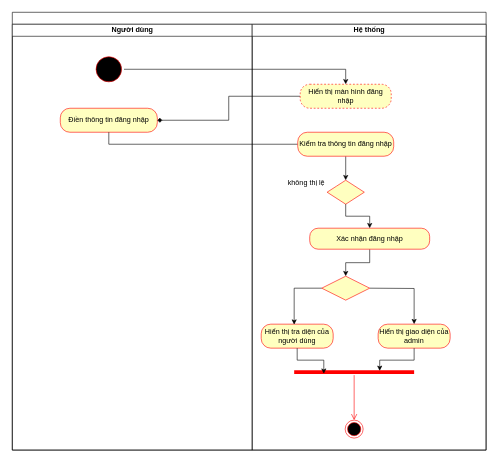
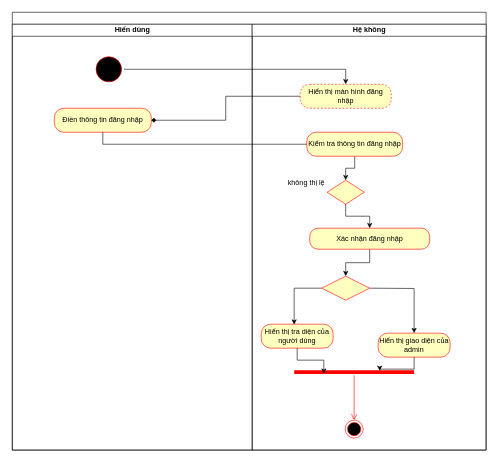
node "Người dùng": label "Người dùng" -> "Hiển dùng"
node "Hệ thống": label "Hệ thống" -> "Hệ không"
node "Điền thông tin đăng nhập": moved (109, 120) -> (103, 120)
node "Kiểm tra thông tin đăng nhập": moved (346, 144) -> (355, 144)
node "Hiển thị giao diện của admin": moved (414, 336) -> (414, 345)
